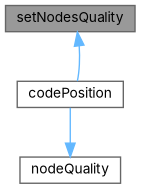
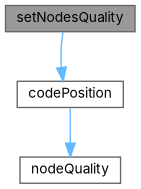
edge "codePosition" -> "setNodesQuality": reversed
